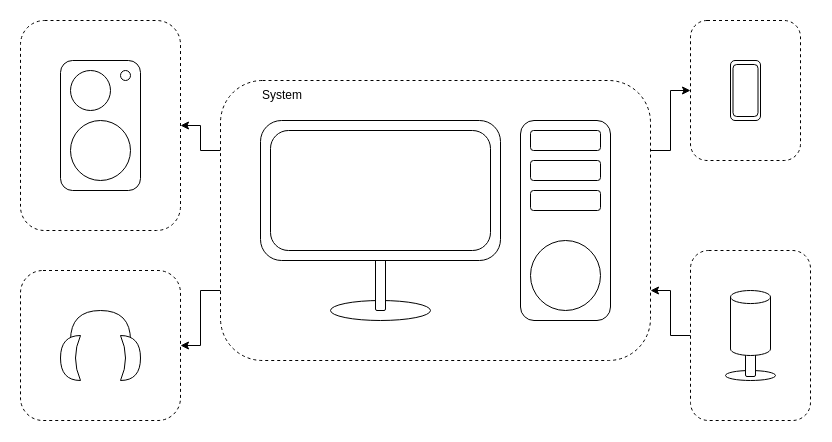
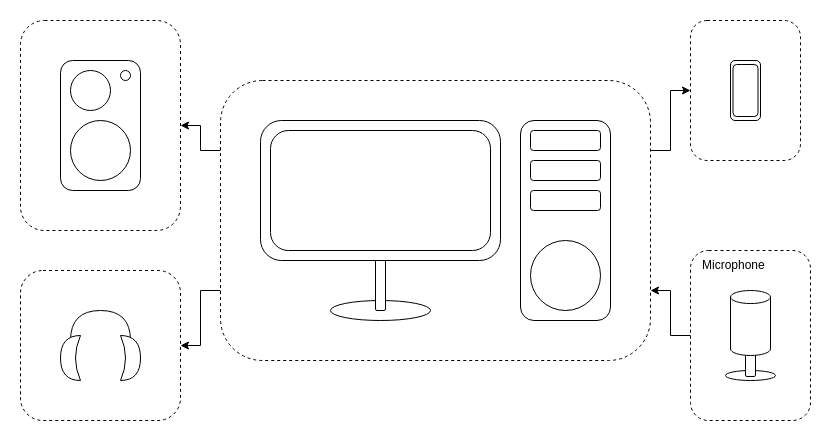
node "System": removed
node "Microphone": added
